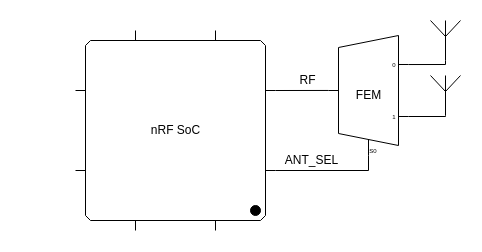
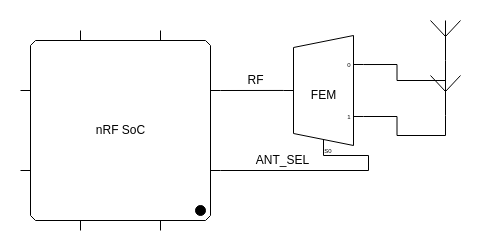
node "FEM": moved (369, 96) -> (324, 96)
node "nRF SoC": moved (176, 131) -> (121, 131)
